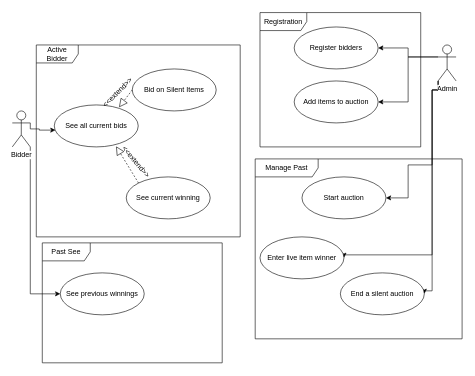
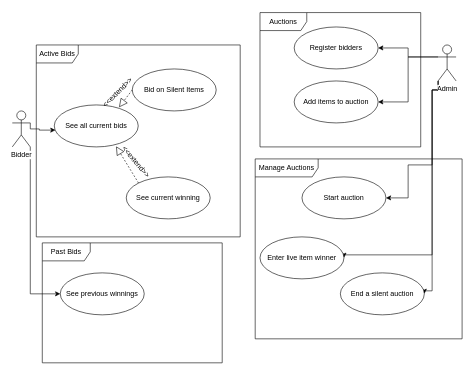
node "Registration": label "Registration" -> "Auctions"
node "Active Bidder": label "Active Bidder" -> "Active Bids"
node "Manage Past": label "Manage Past" -> "Manage Auctions"
node "Past See": label "Past See" -> "Past Bids"
